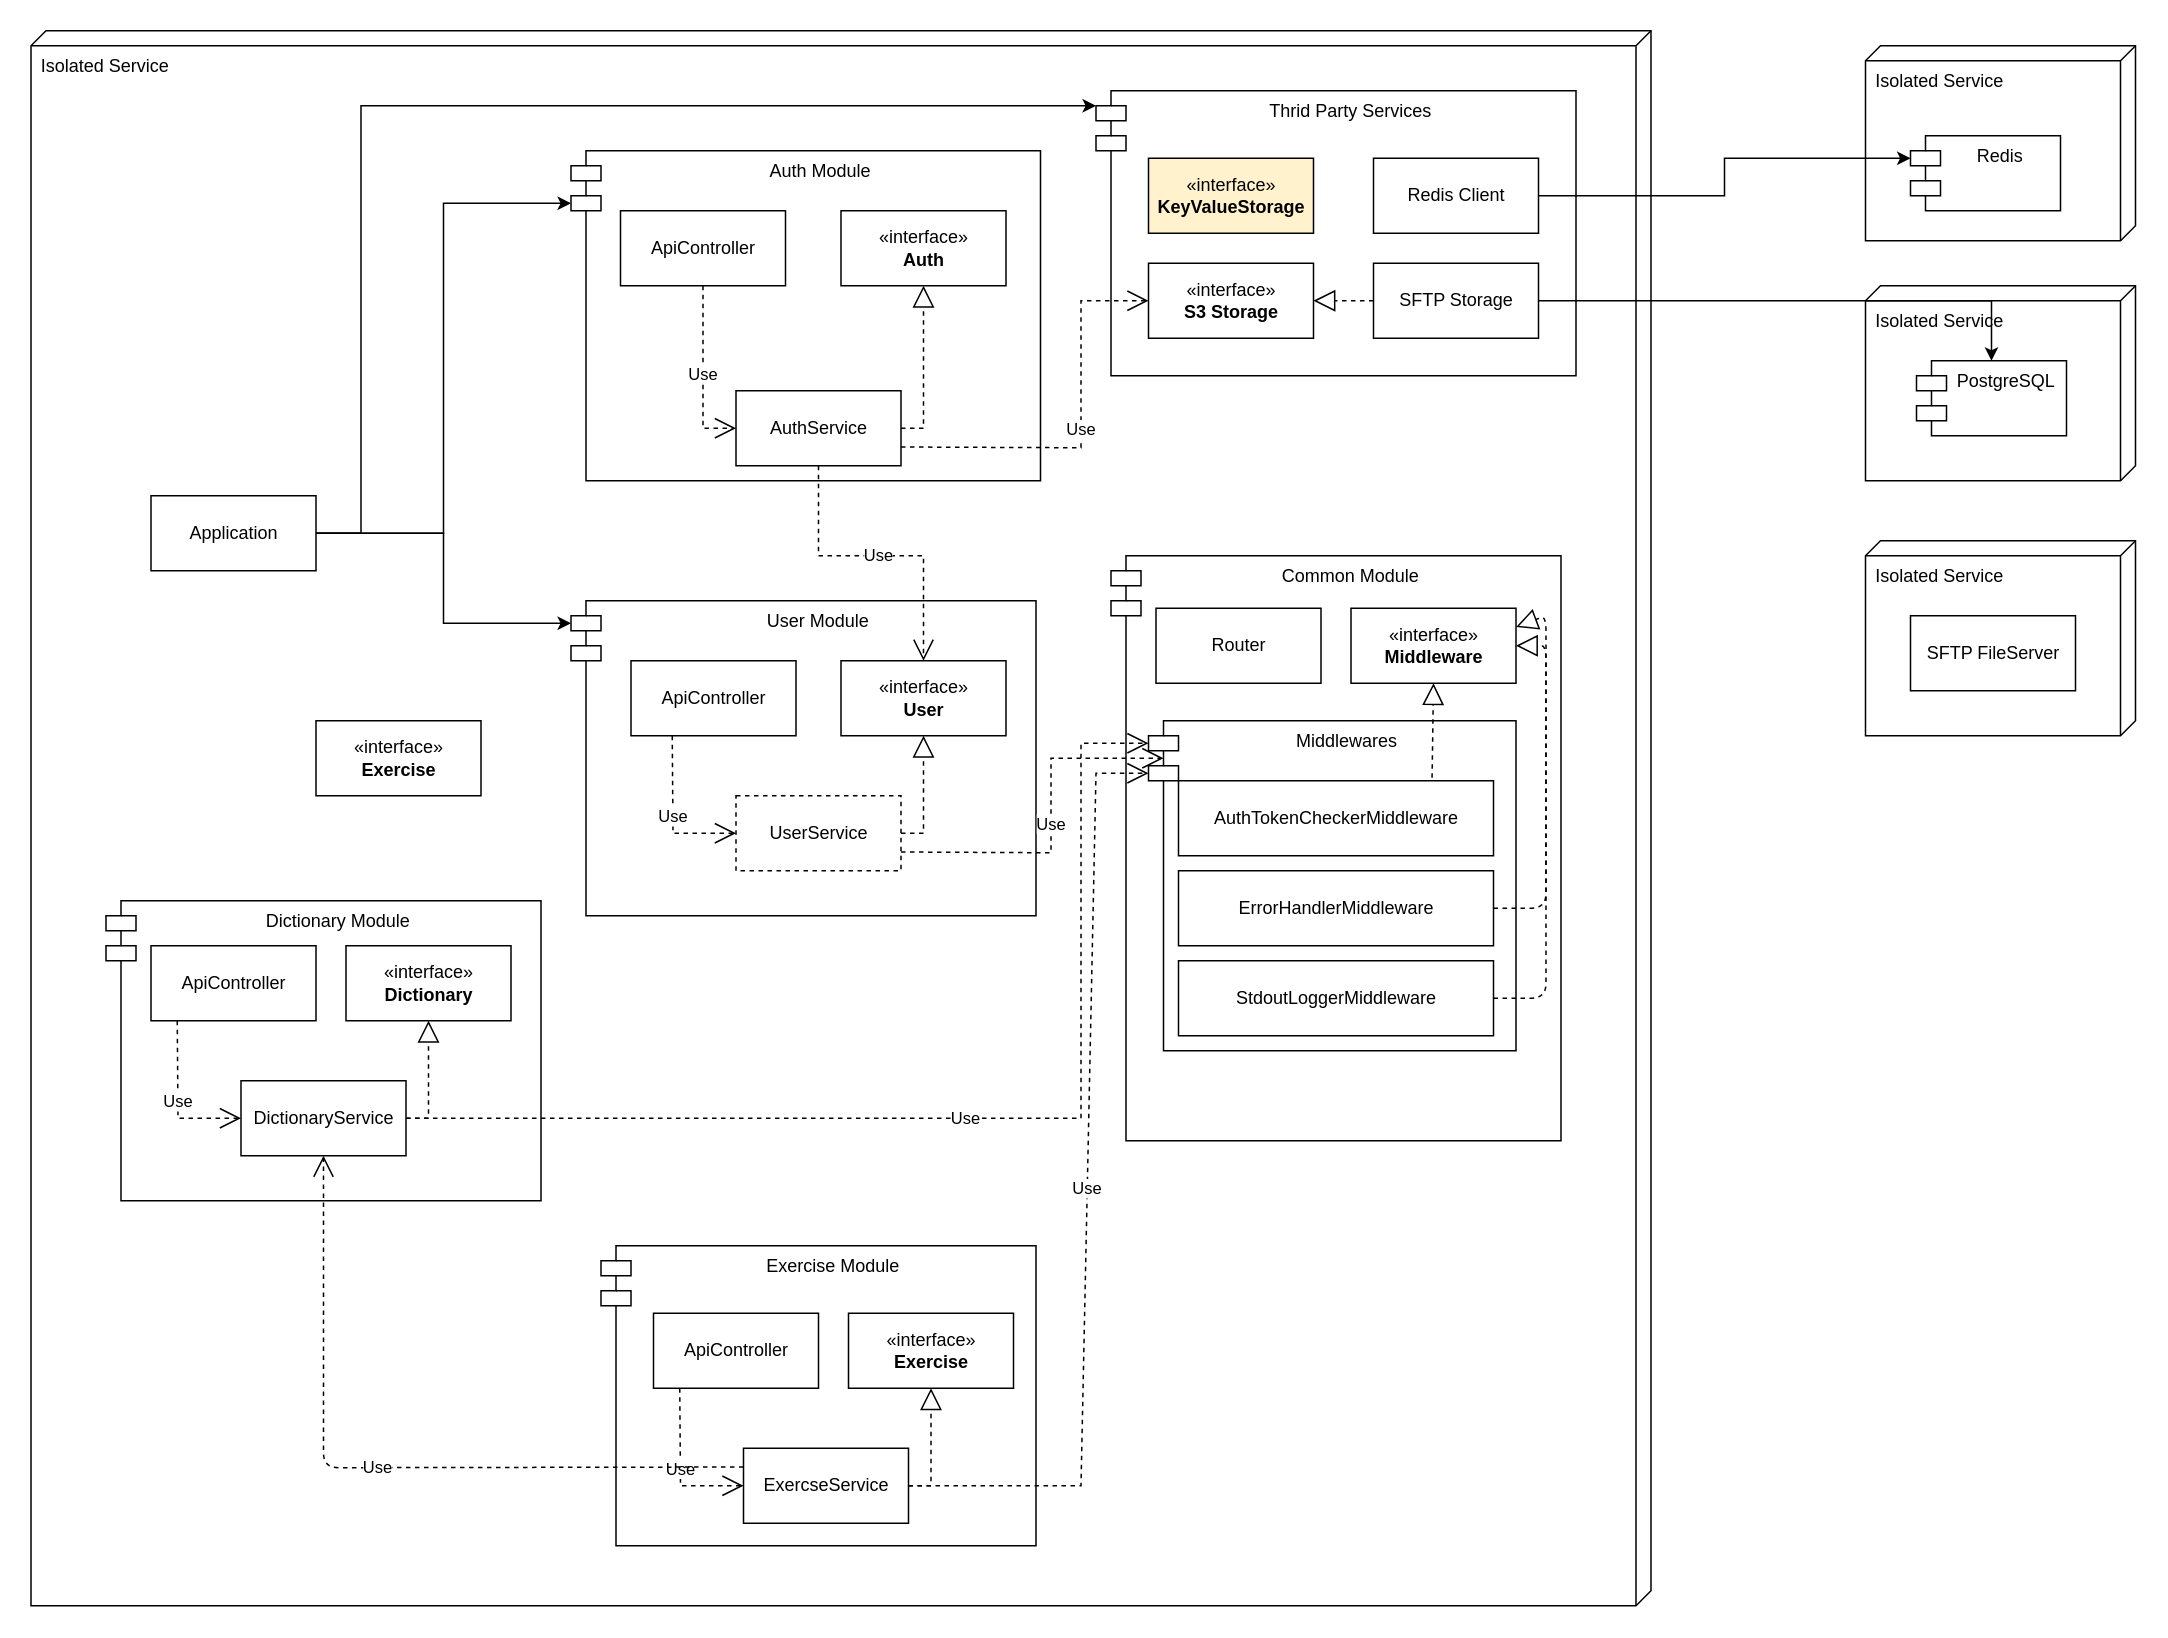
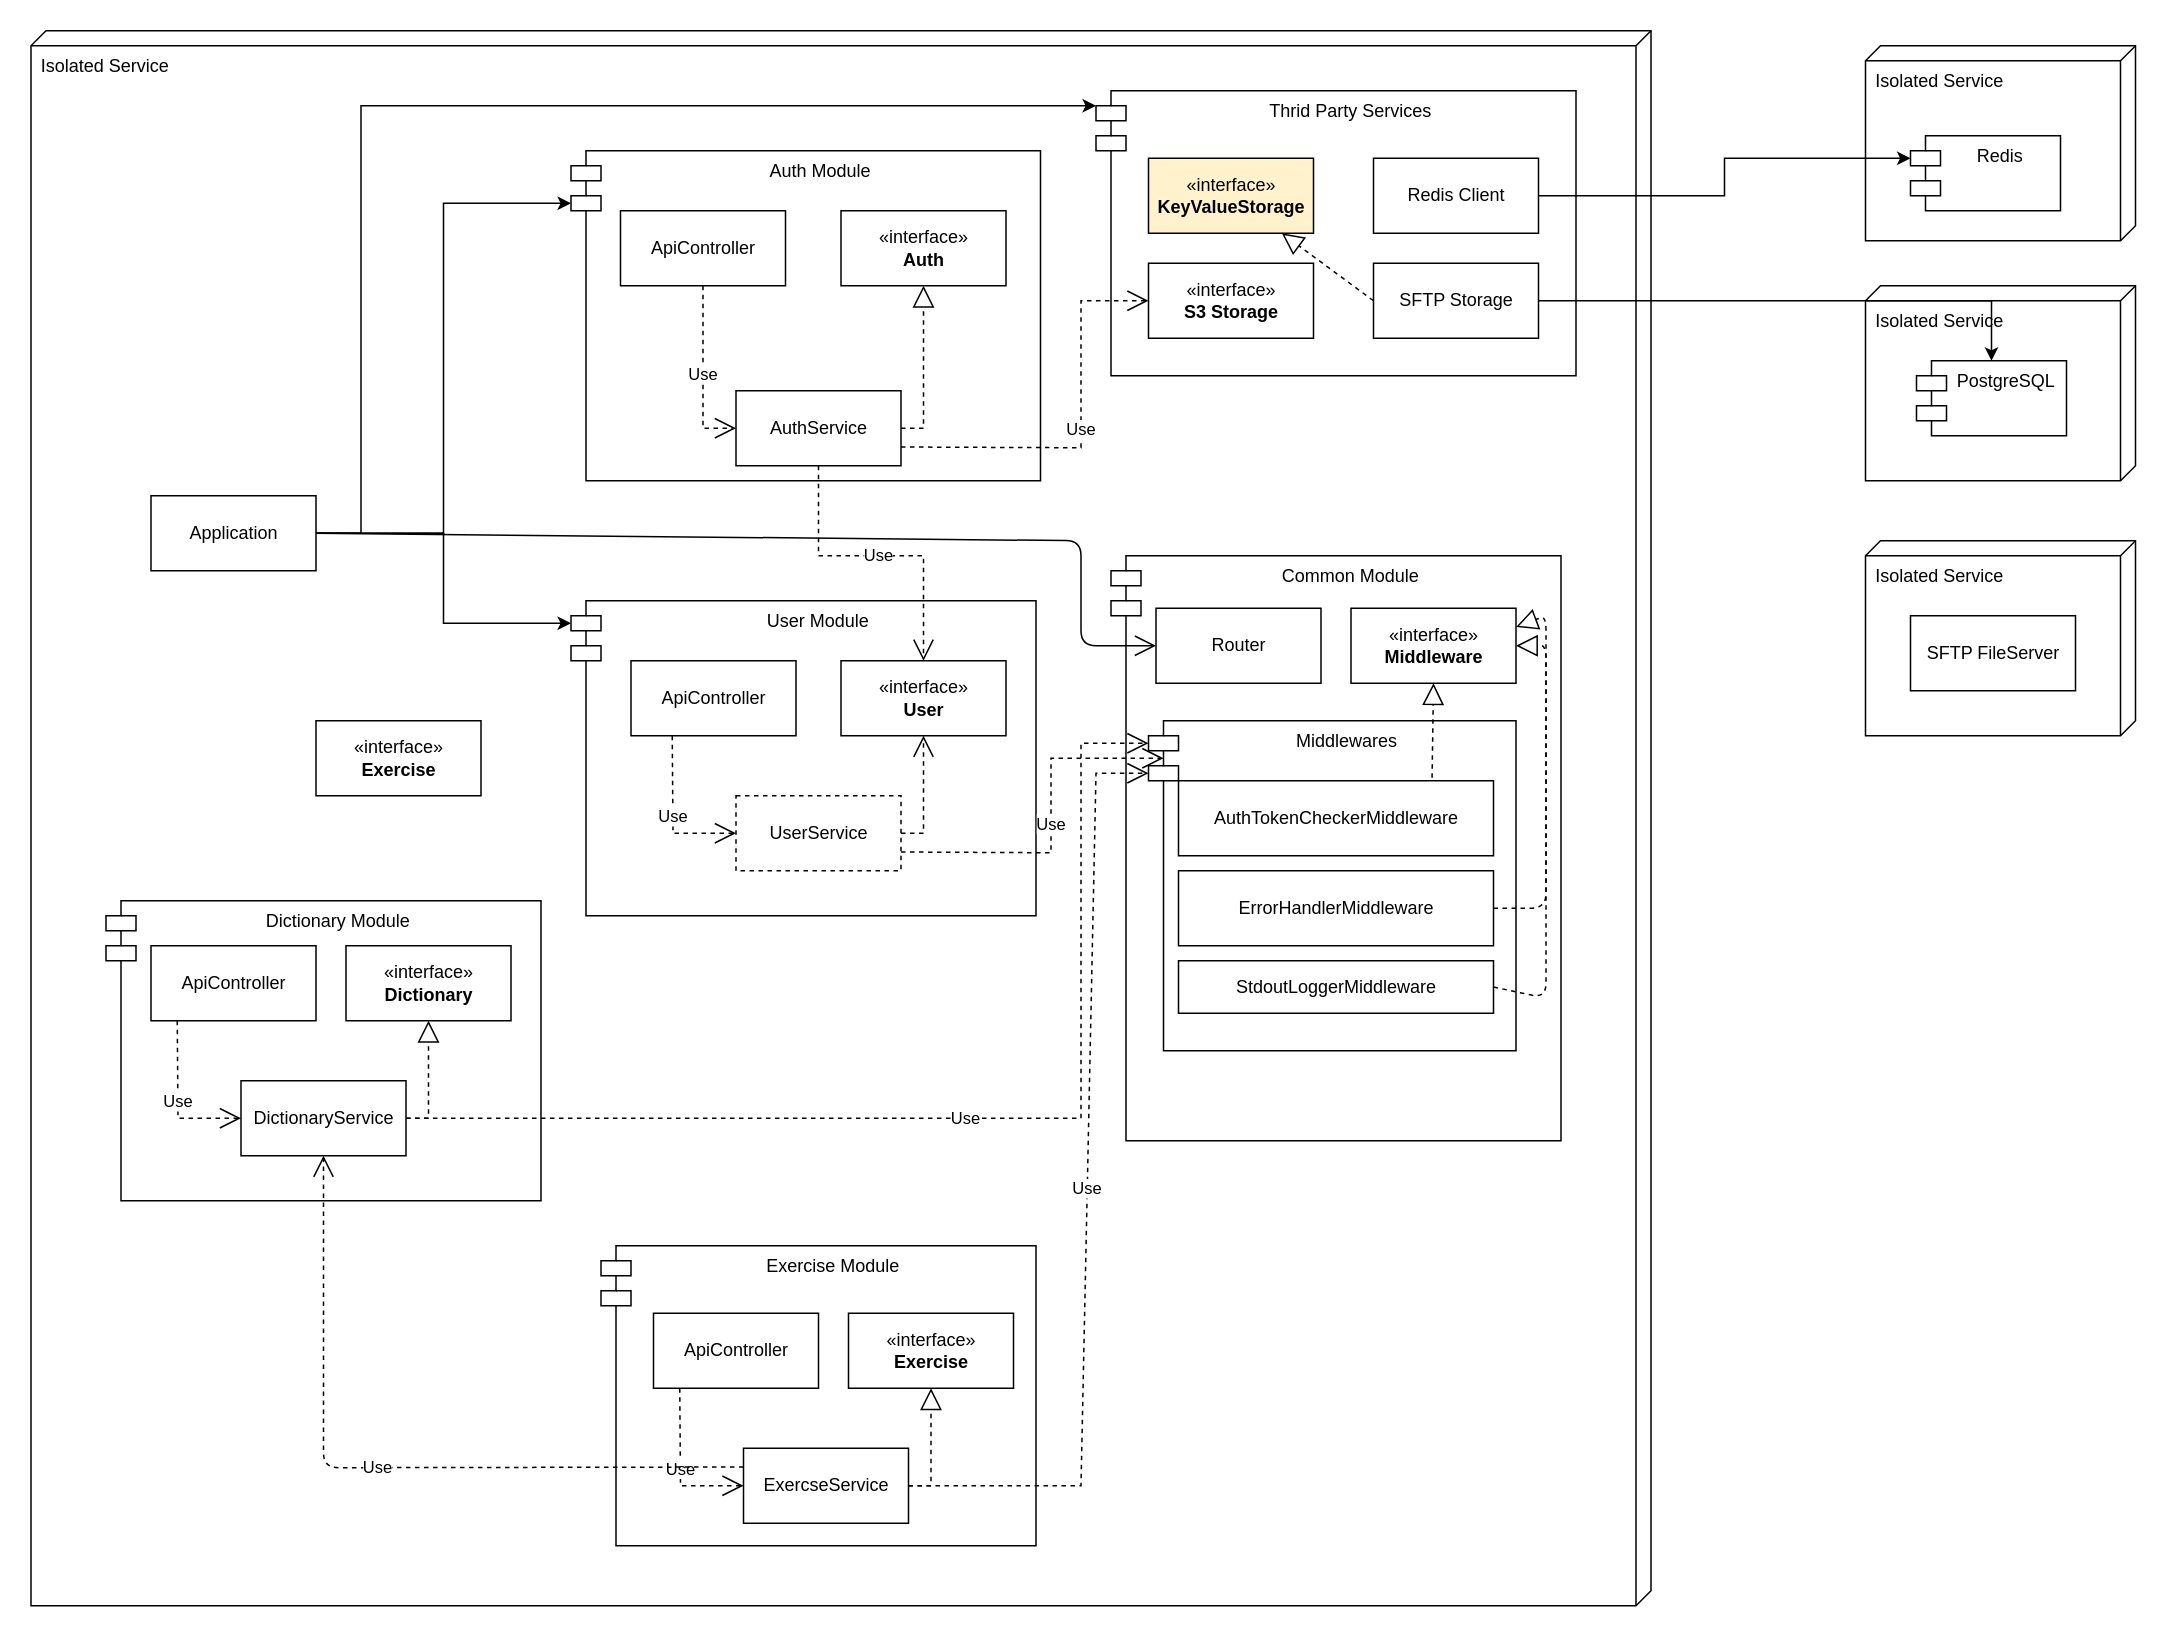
edge "SFTP Storage" -> "«interface» S3 Storage": now "SFTP Storage" -> "«interface» KeyValueStorage"
edge "Application" -> "Router": added
edge "UserService" -> "«interface» User": arrowhead block -> open
node "StdoutLoggerMiddleware": size 315x75 -> 315x53
